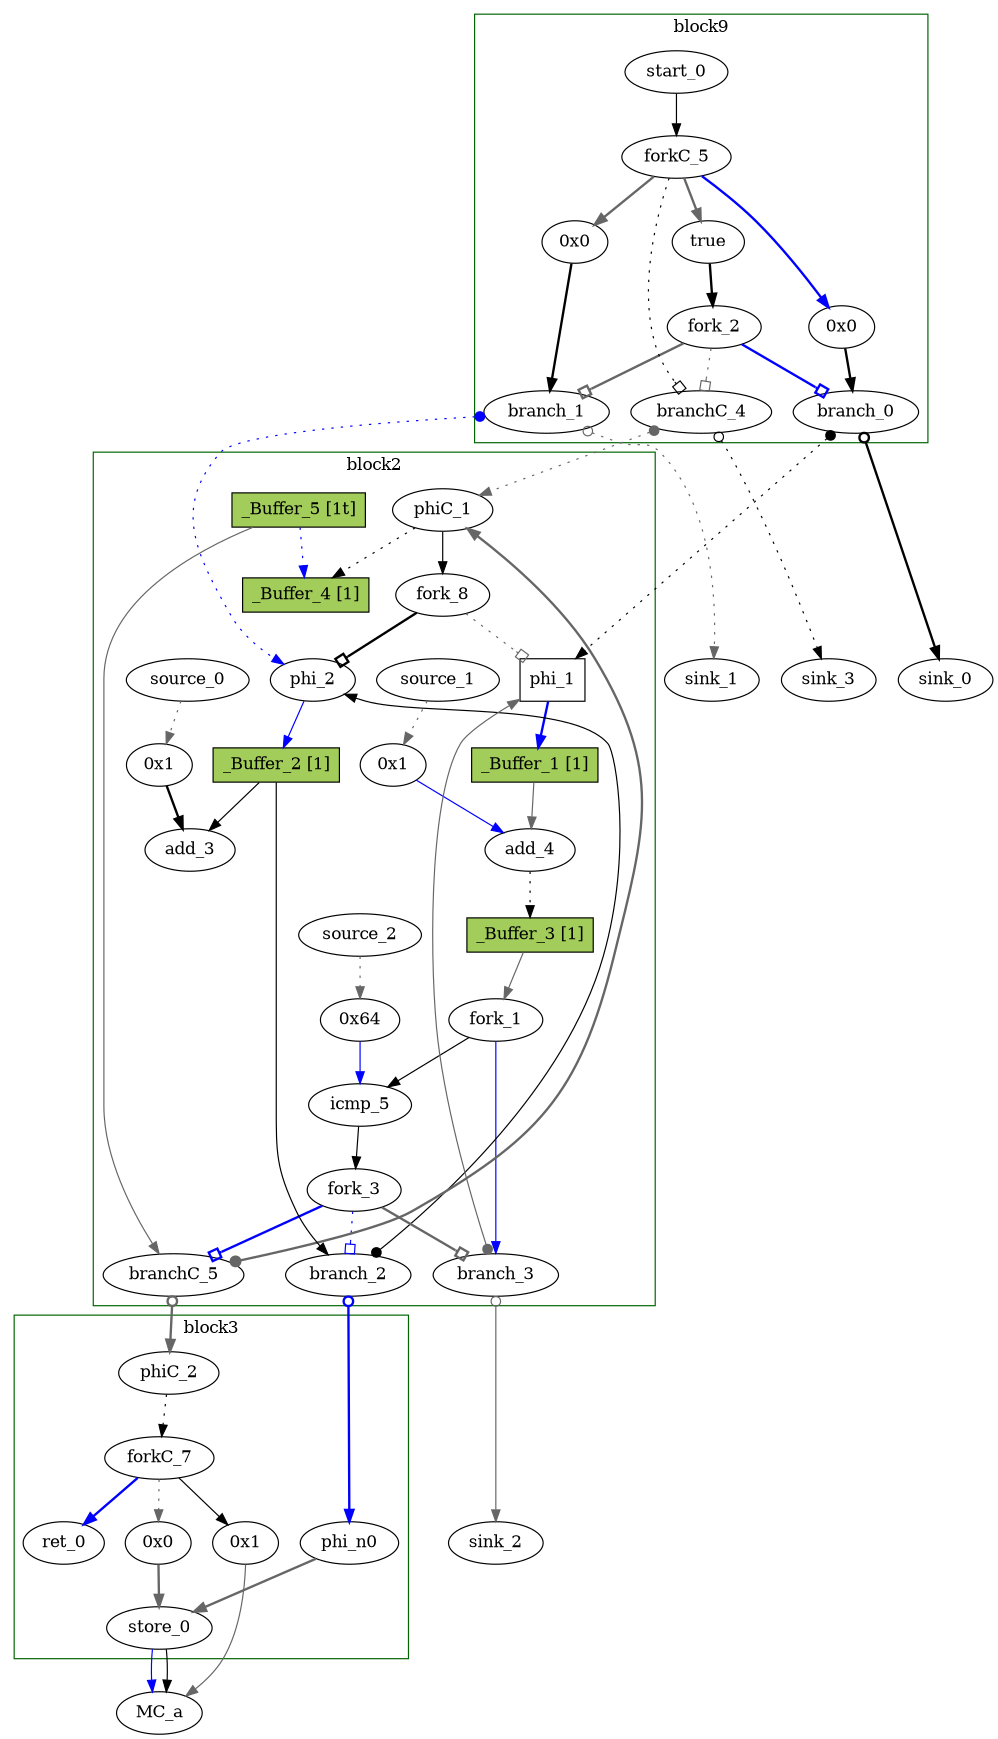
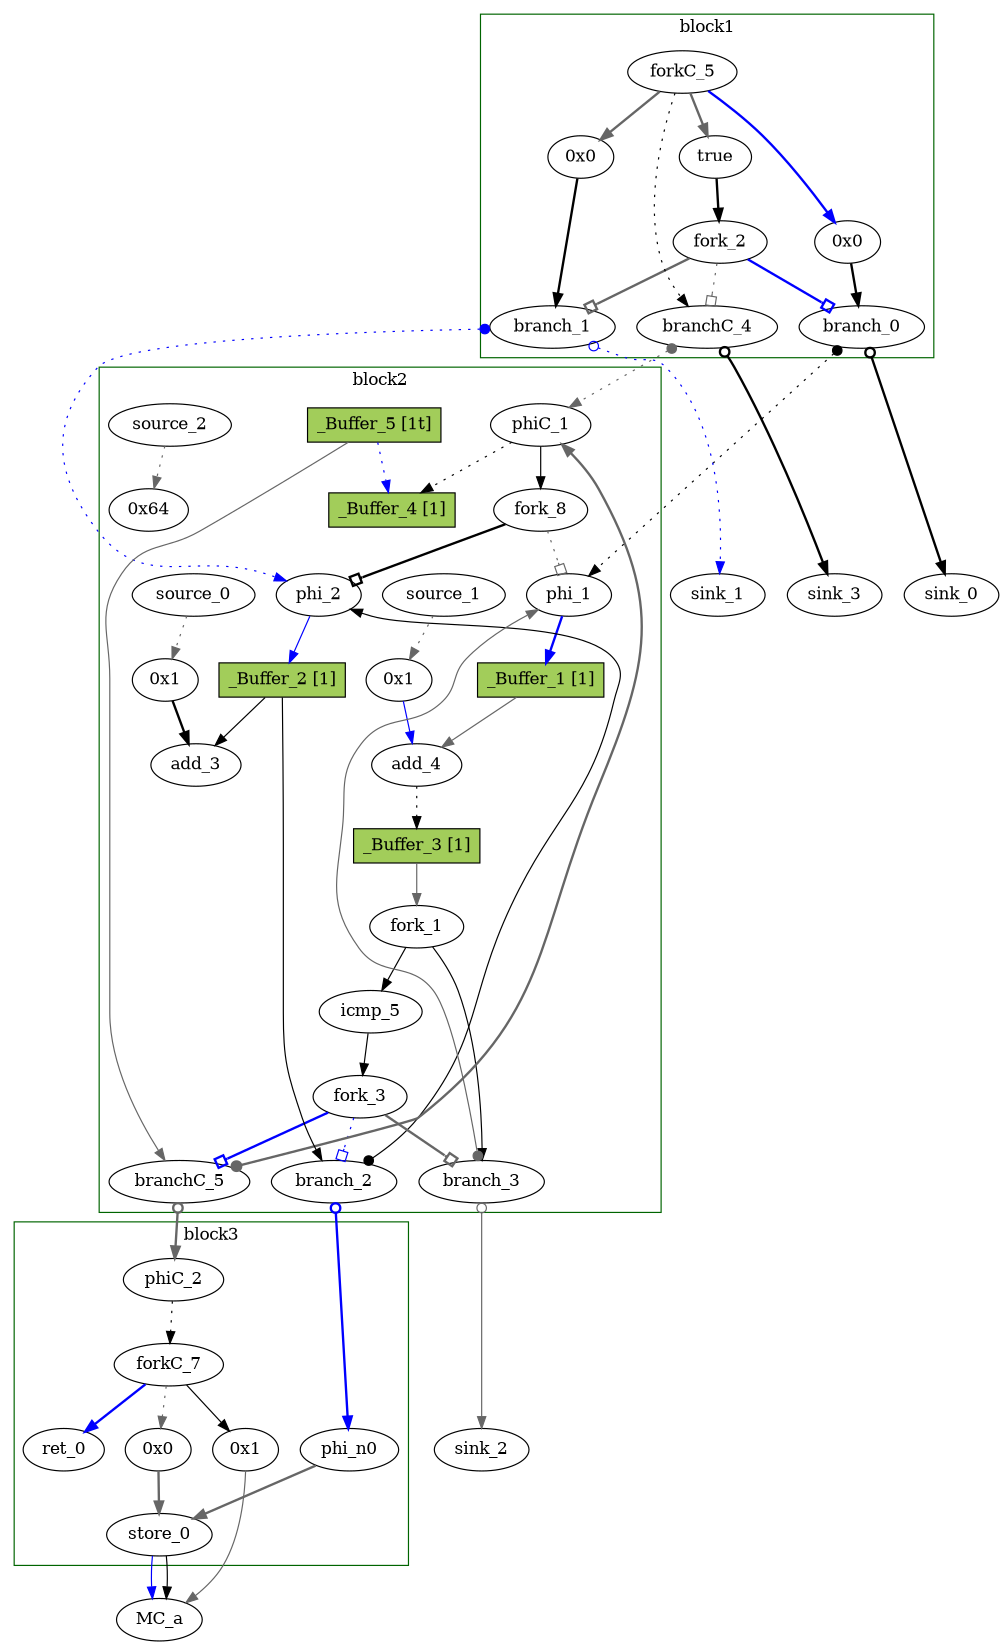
cluster "block9": label "block9" -> "block1"
node "start_0": removed
edge "forkC_5" -> "branchC_4": arrowhead obox -> normal
edge "branch_1" -- "sink_1": color gray40 -> blue
edge "branchC_4" -- "sink_3": style dotted -> bold
node "phi_1": shape box -> ellipse
edge "0x64" -> "icmp_5": removed
edge "fork_1" -> "branch_3": color blue -> black
